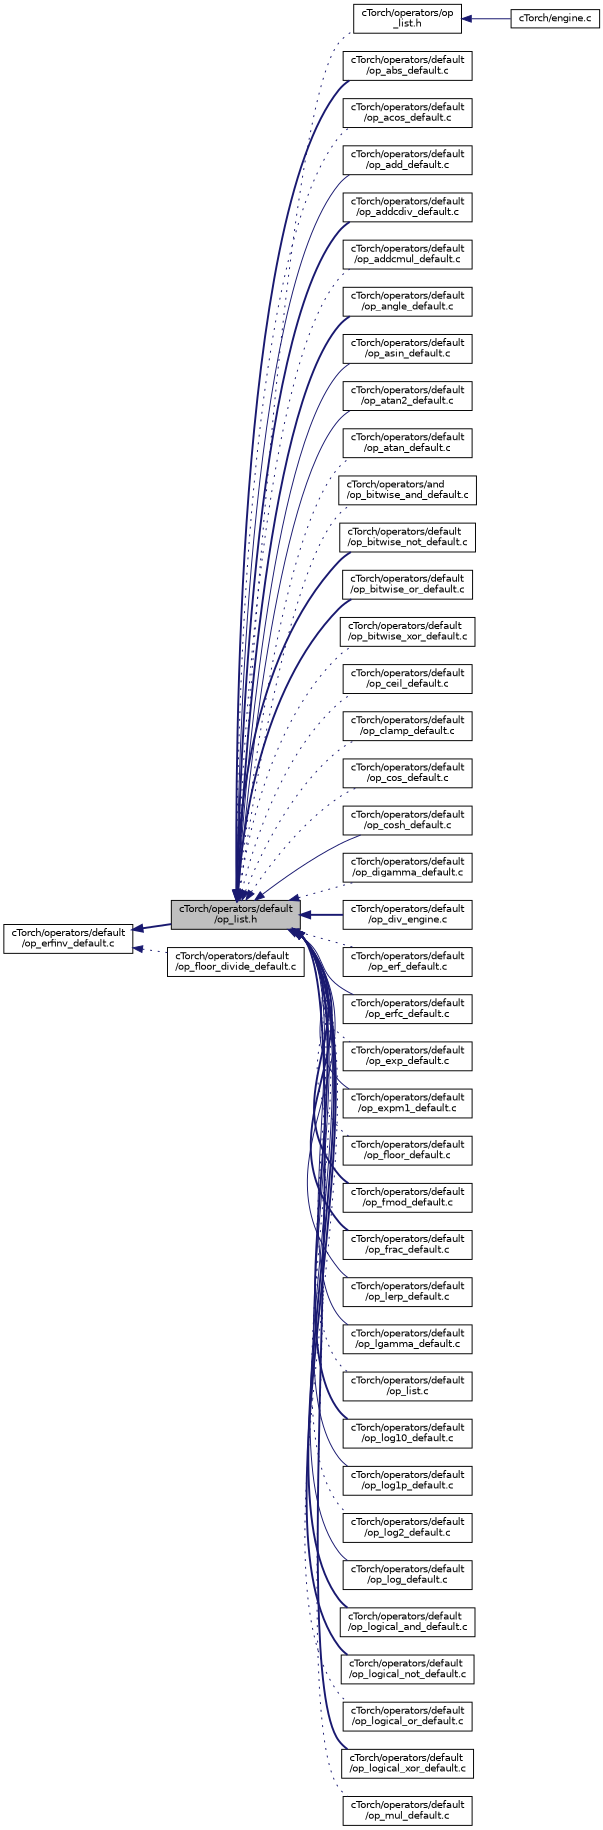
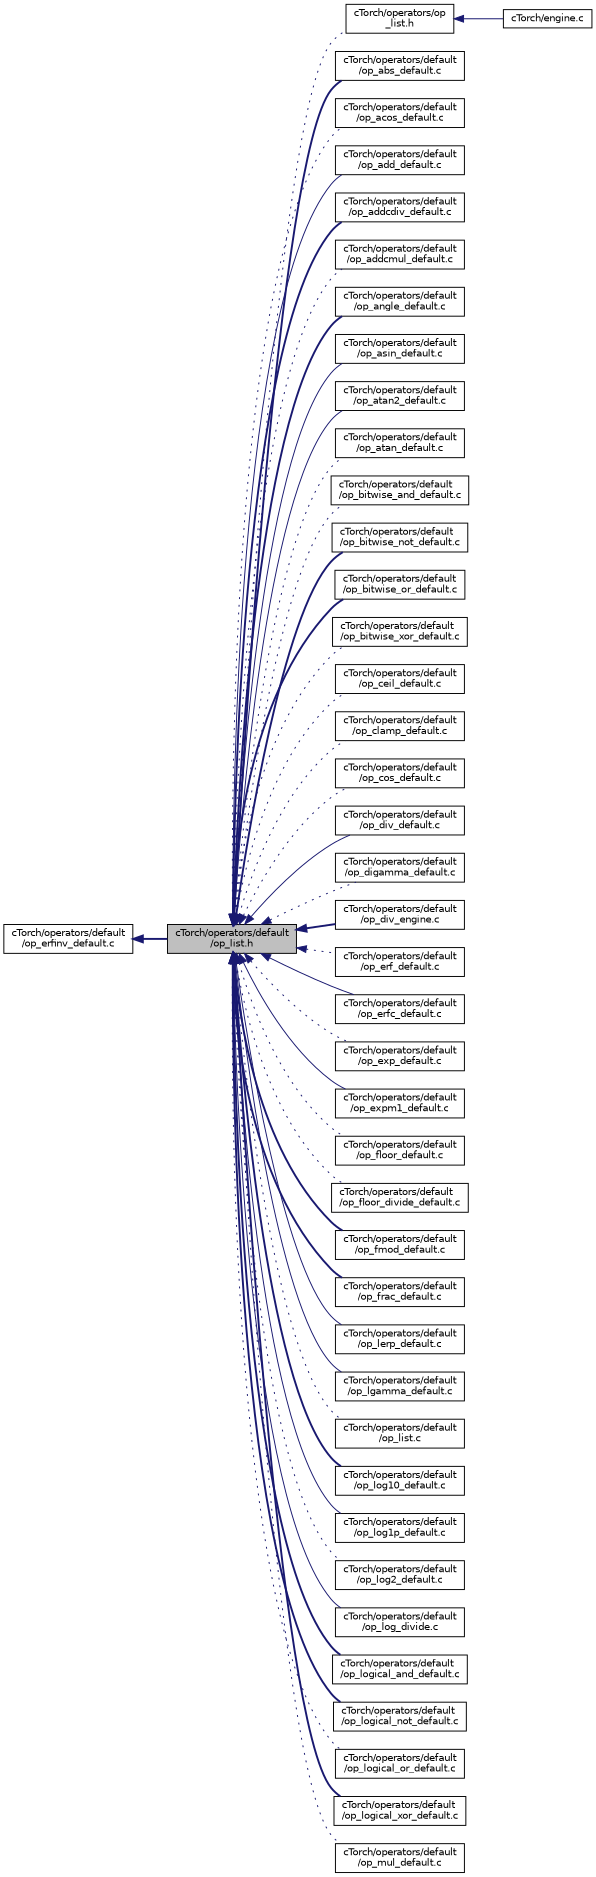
node "cTorch/operators/and /op_bitwise_and_default.c": label "cTorch/operators/and /op_bitwise_and_default.c" -> "cTorch/operators/default /op_bitwise_and_default.c"
node "cTorch/operators/default /op_cosh_default.c": label "cTorch/operators/default /op_cosh_default.c" -> "cTorch/operators/default /op_div_default.c"
edge "cTorch/operators/default /op_floor_divide_default.c" -> "cTorch/operators/default /op_erfinv_default.c": now "cTorch/operators/default /op_floor_divide_default.c" -> "cTorch/operators/default /op_list.h"
node "cTorch/operators/default /op_log_default.c": label "cTorch/operators/default /op_log_default.c" -> "cTorch/operators/default /op_log_divide.c"
